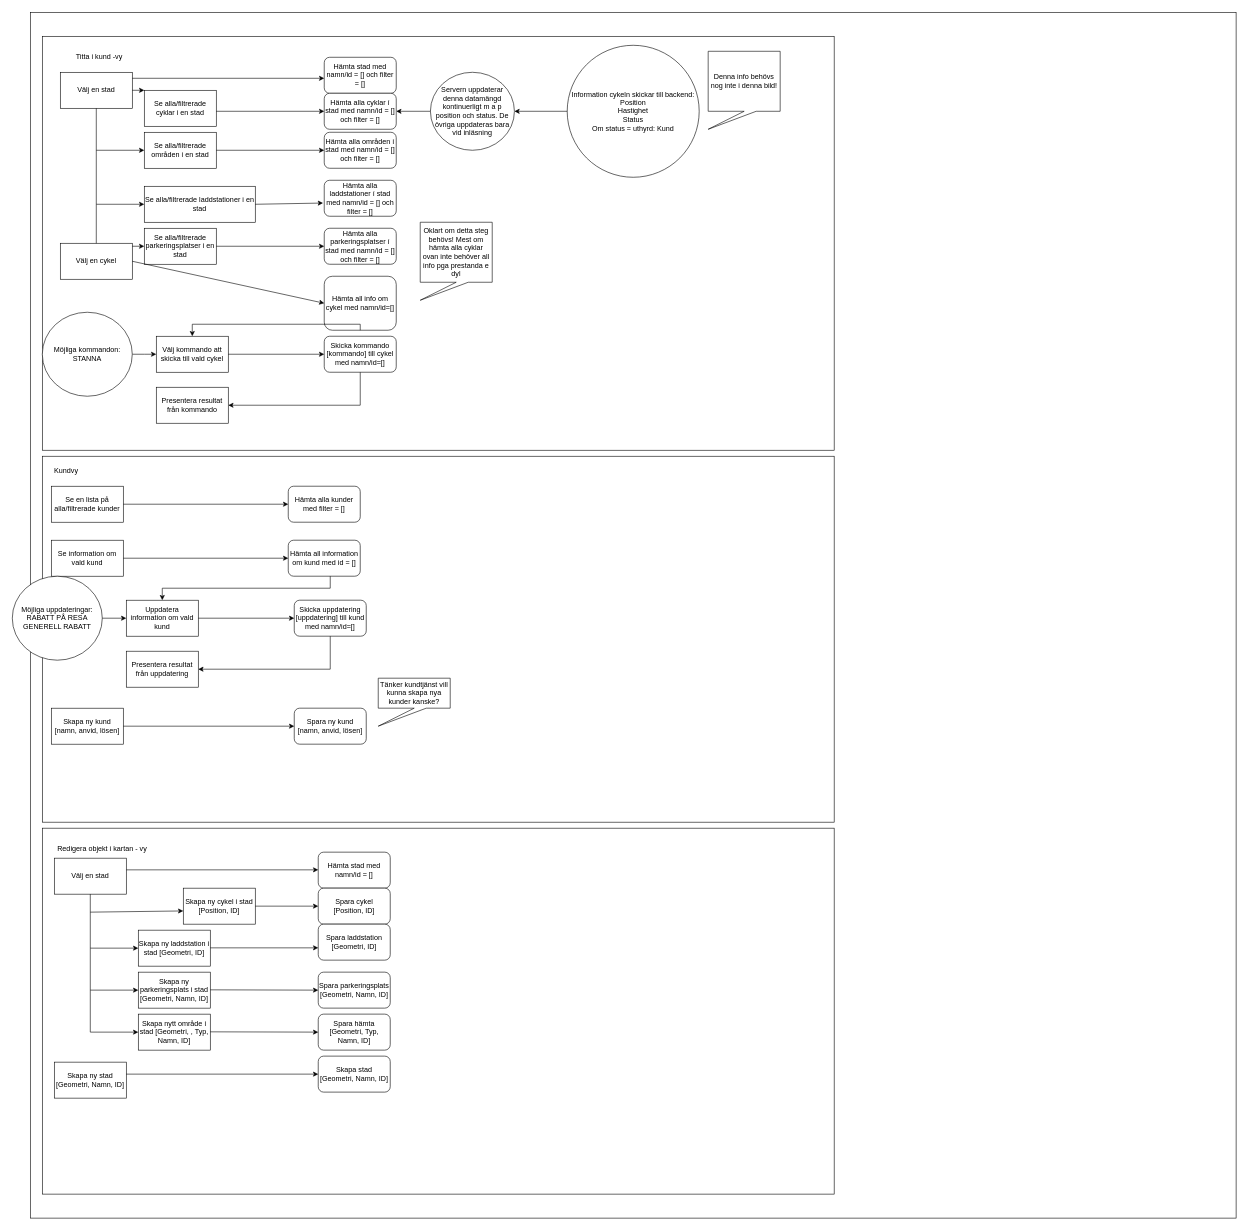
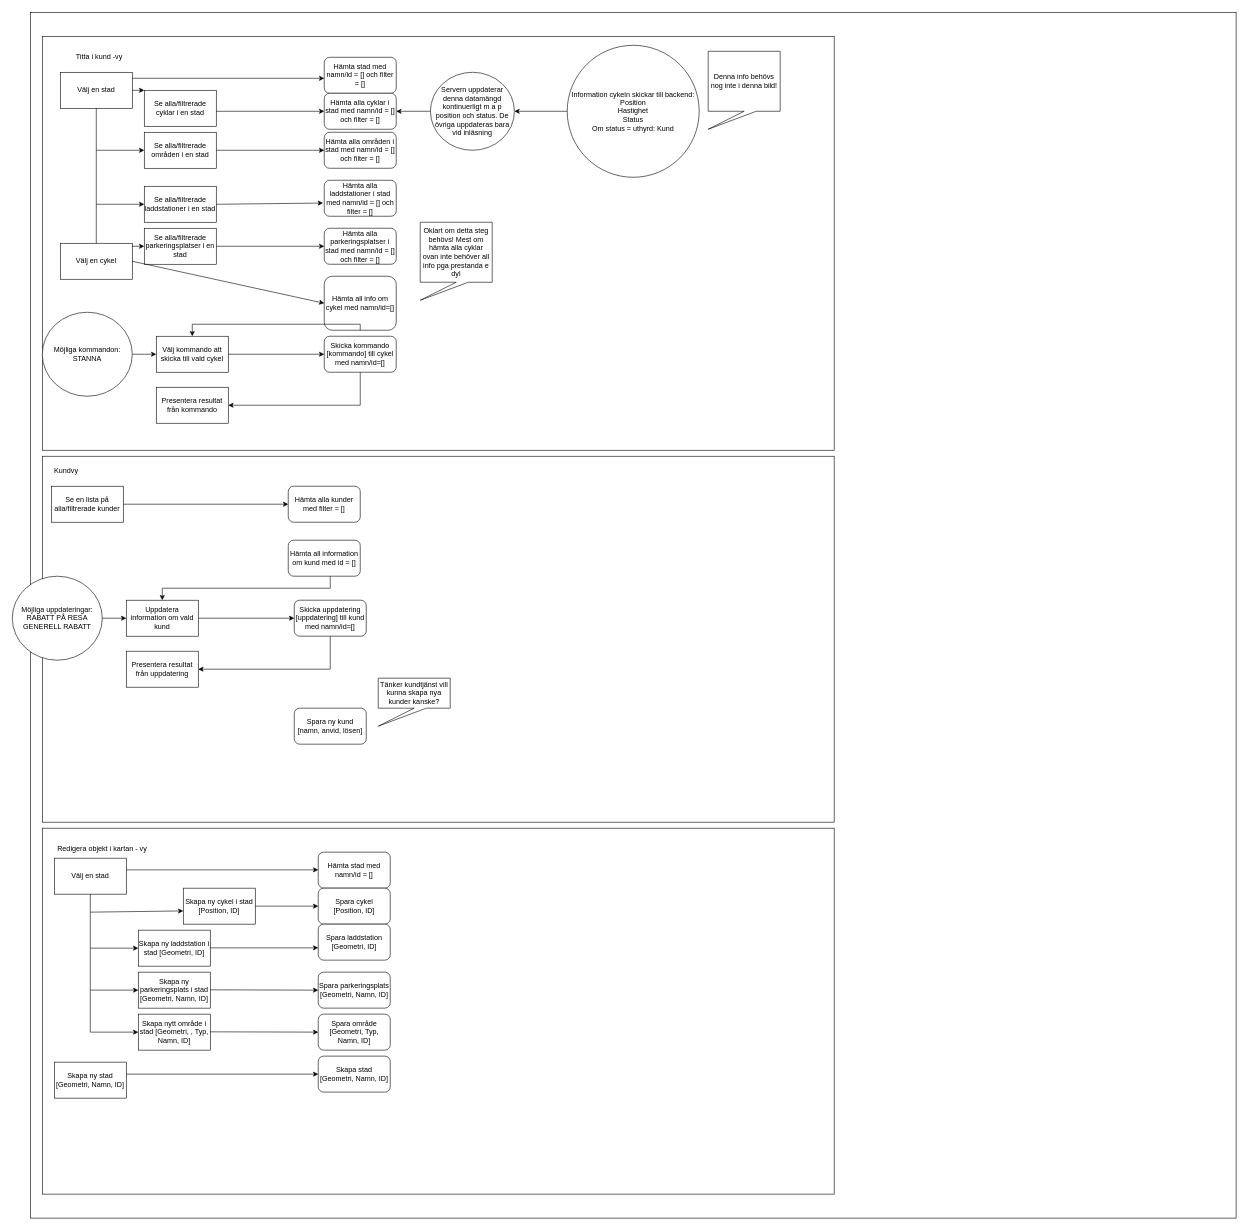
node "Se alla/filtrerade laddstationer i en stad": size 111x36 -> 72x36
node "Se information om vald kund": removed
edge "Se information om vald kund" -> "Hämta all information om kund med id = []": removed
node "Skapa ny kund [namn, anvid, lösen]": removed
edge "Skapa ny kund [namn, anvid, lösen]" -> "Spara ny kund [namn, anvid, lösen]": removed
node "Spara hämta [Geometri, Typ, Namn, ID]": label "Spara hämta [Geometri, Typ, Namn, ID]" -> "Spara område [Geometri, Typ, Namn, ID]"
